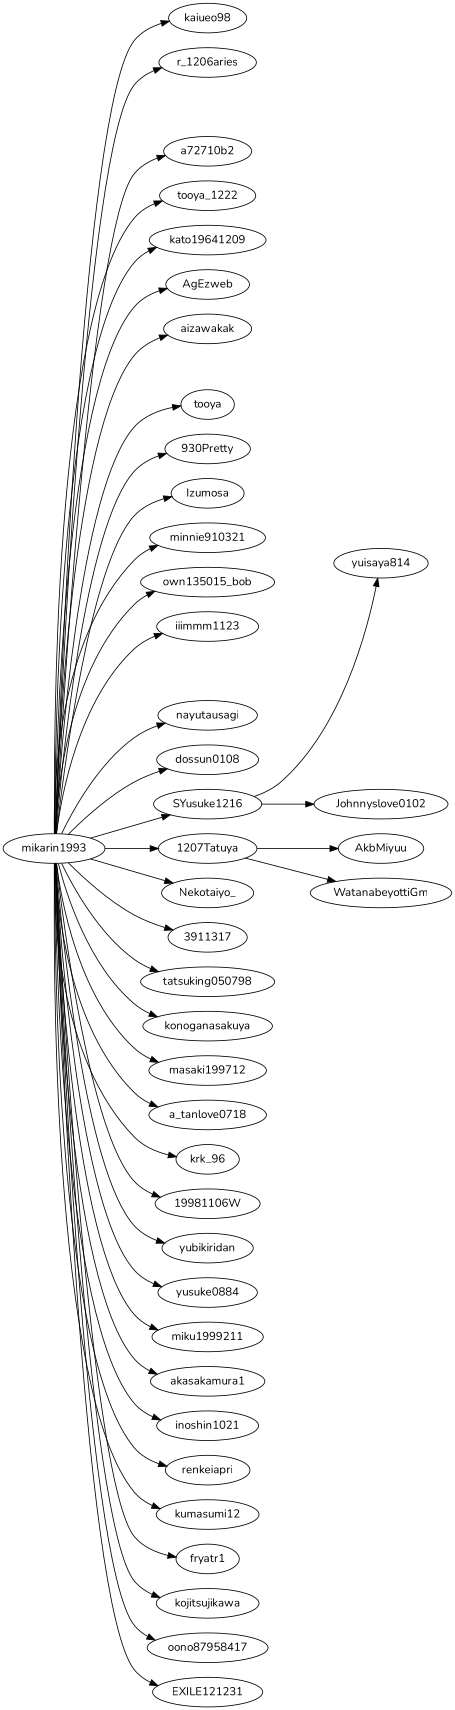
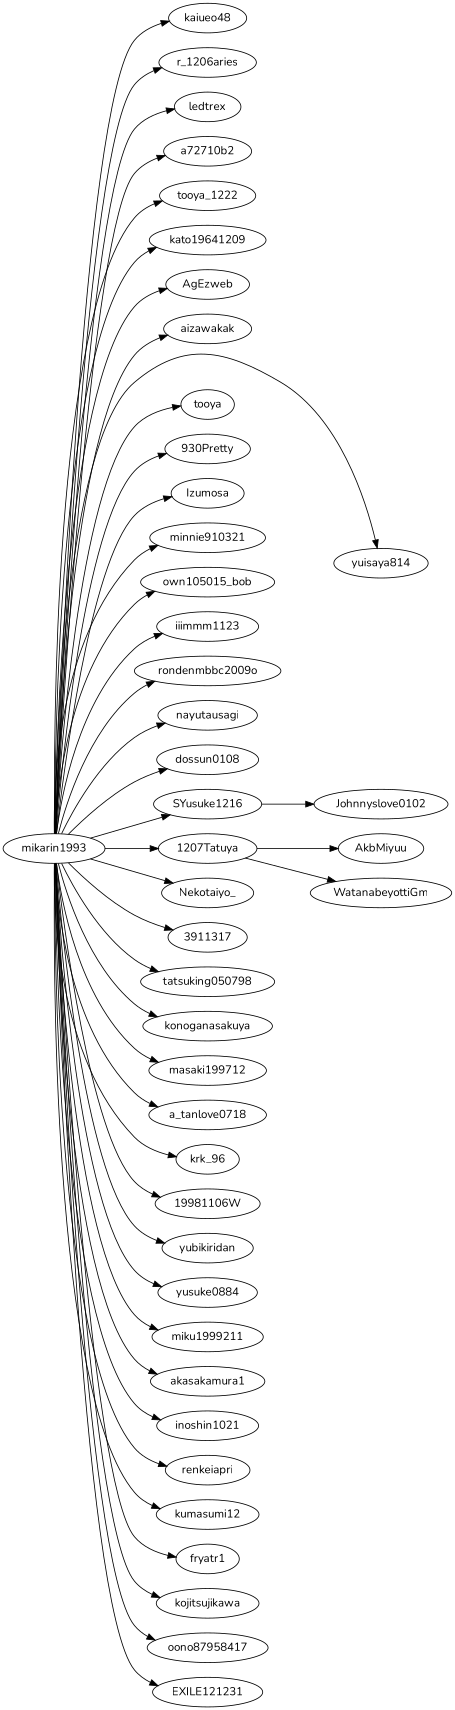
node "kaiueo98": label "kaiueo98" -> "kaiueo48"
node "ledtrex": added
node "own135015_bob": label "own135015_bob" -> "own105015_bob"
node "rondenmbbc2009o": added
edge "SYusuke1216" -> "yuisaya814": now "mikarin1993" -> "yuisaya814"
